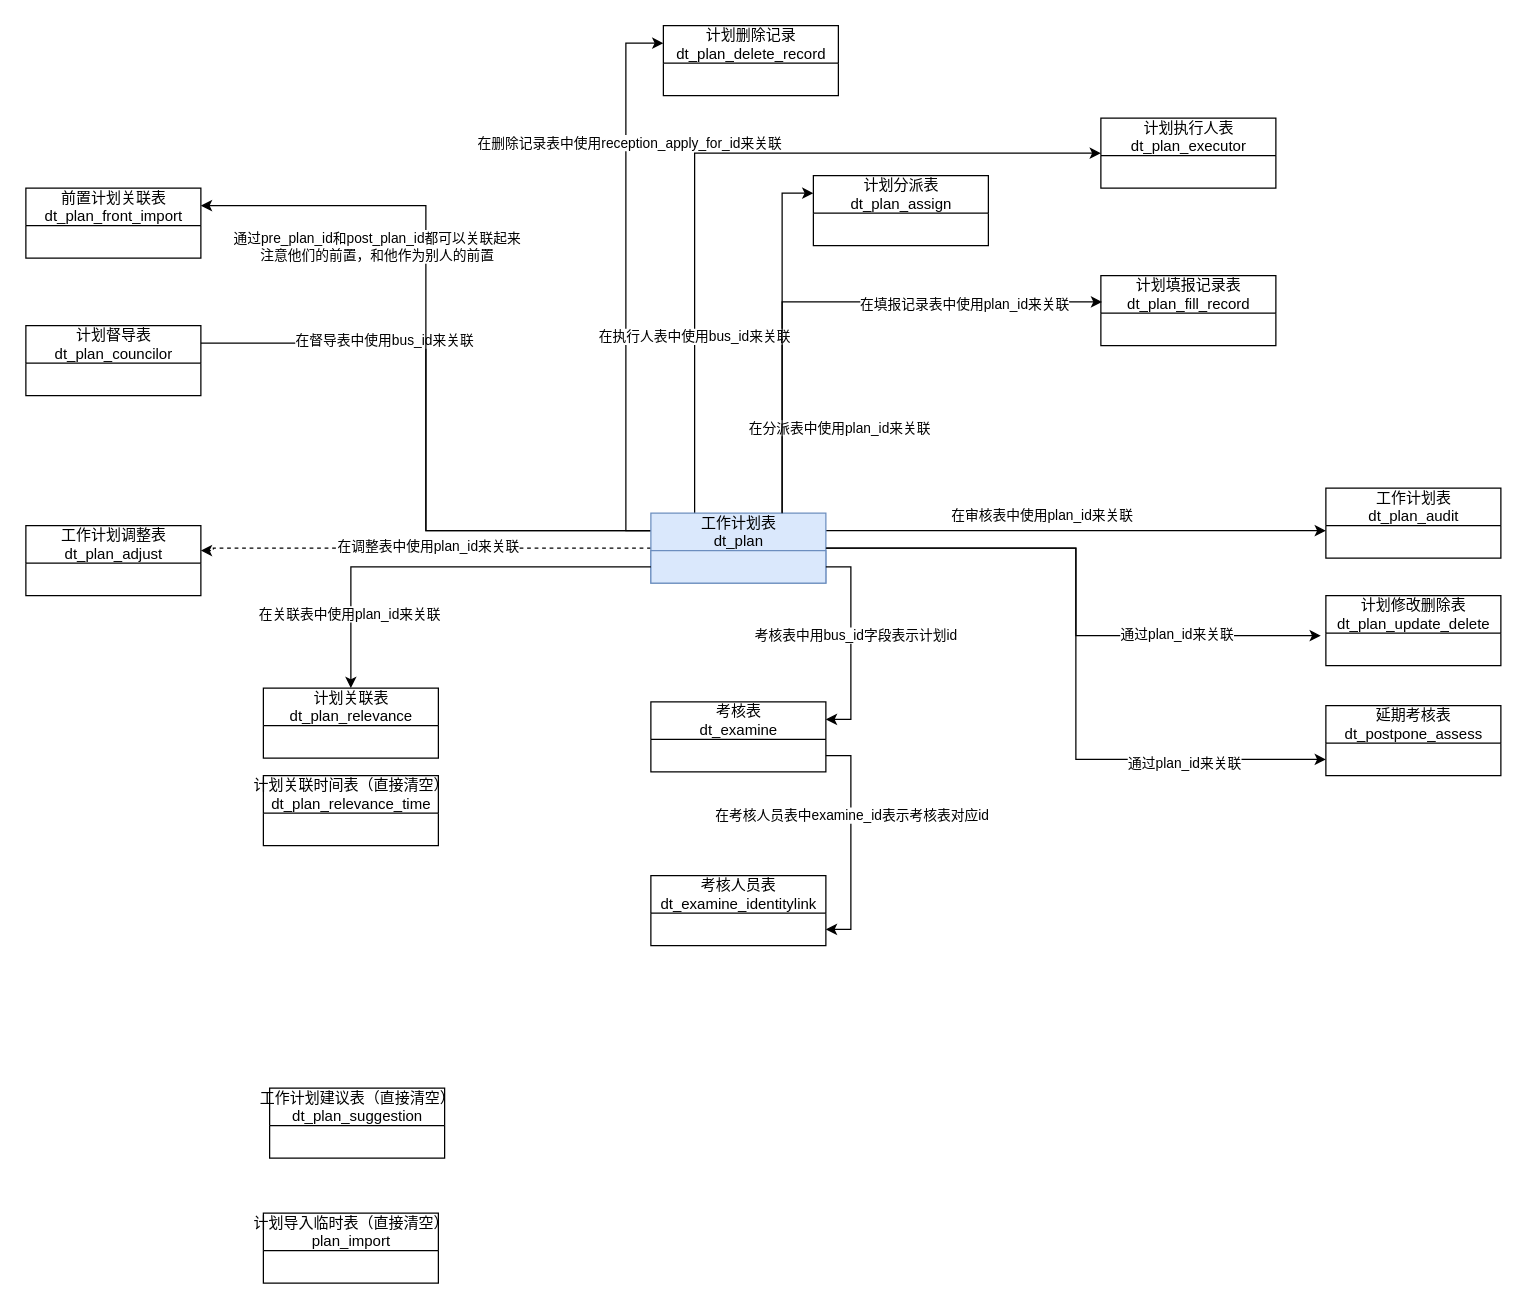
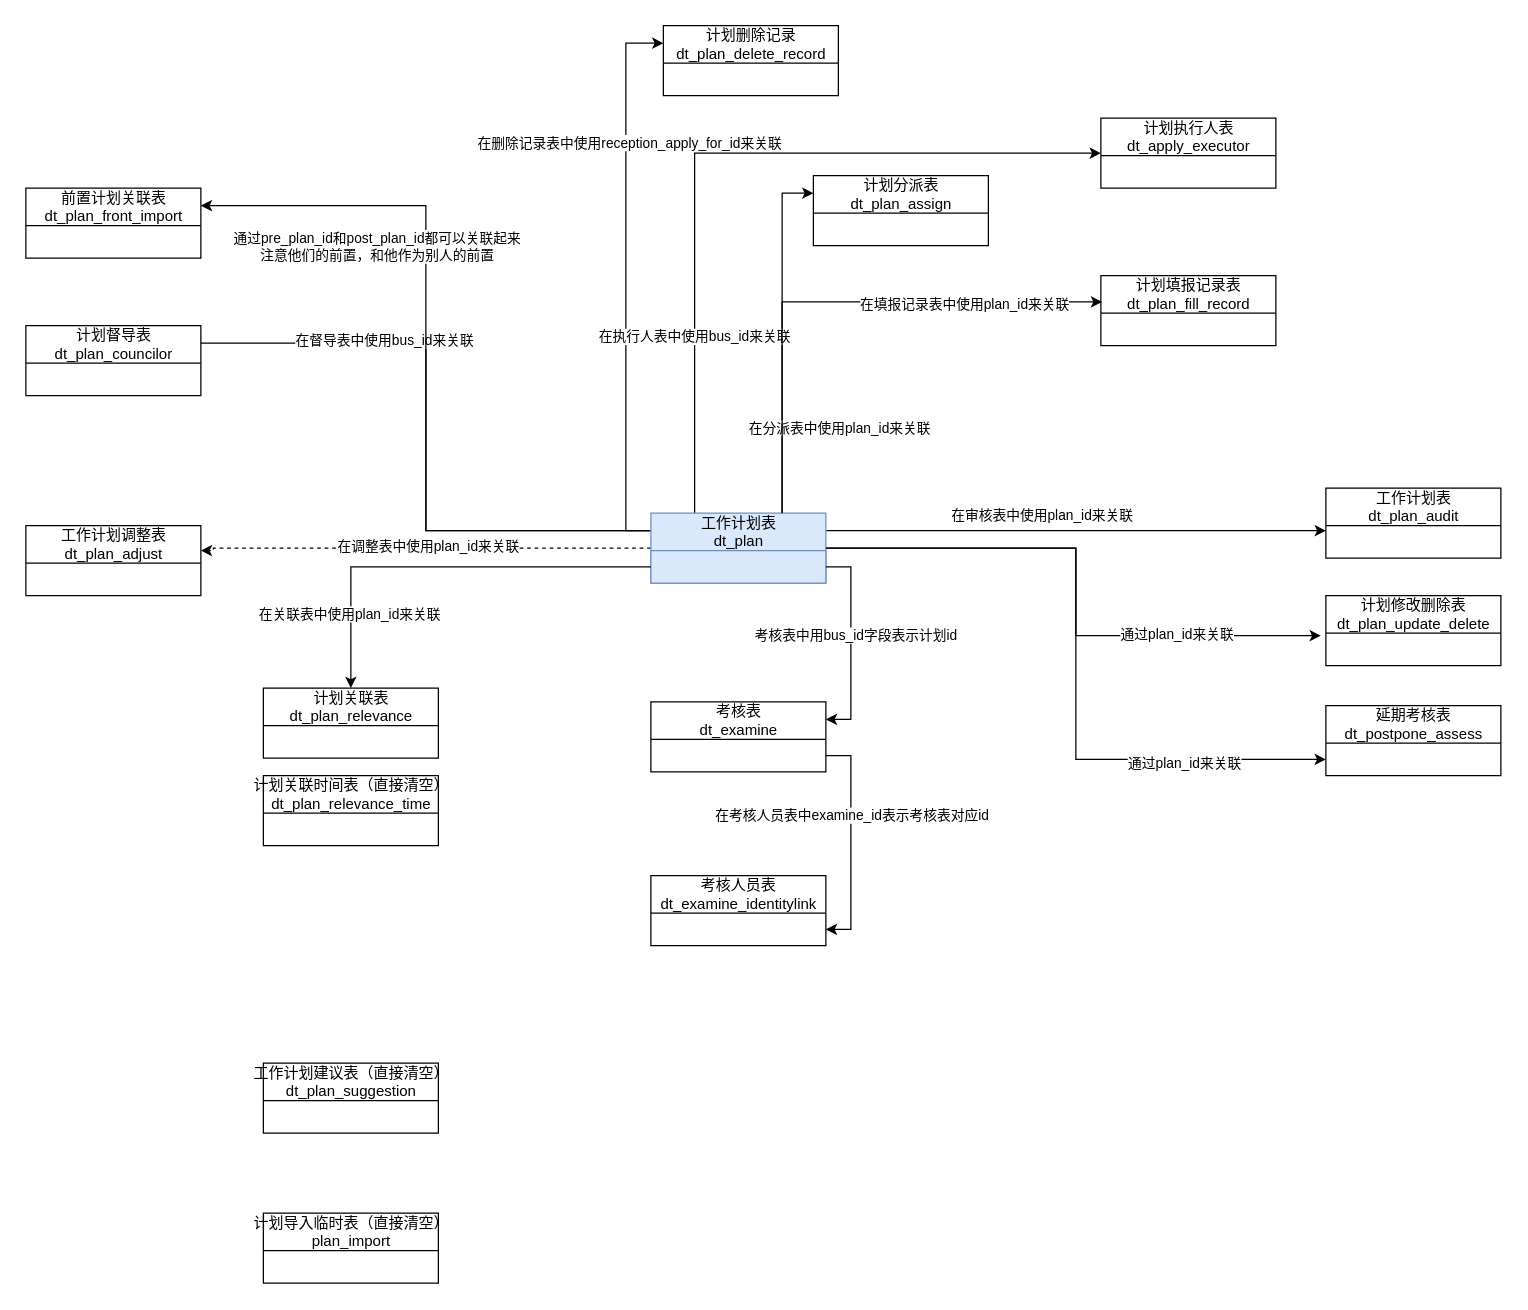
node "计划执行人表 dt_plan_executor": label "计划执行人表 dt_plan_executor" -> "计划执行人表 dt_apply_executor"
node "工作计划建议表（直接清空） dt_plan_suggestion": moved (357, 1123) -> (351, 1098)
